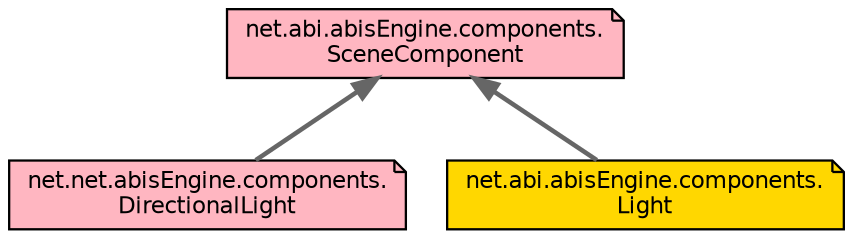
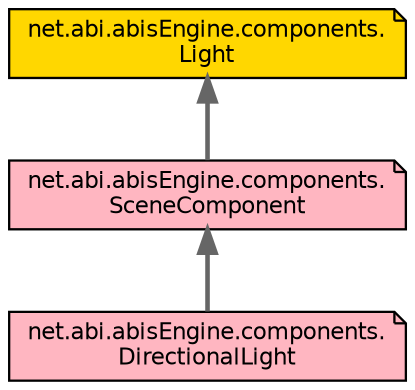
edge "net.abi.abisEngine.components. Light" -> "net.abi.abisEngine.components. SceneComponent": reversed
node "net.net.abisEngine.components. DirectionalLight": label "net.net.abisEngine.components. DirectionalLight" -> "net.abi.abisEngine.components. DirectionalLight"
